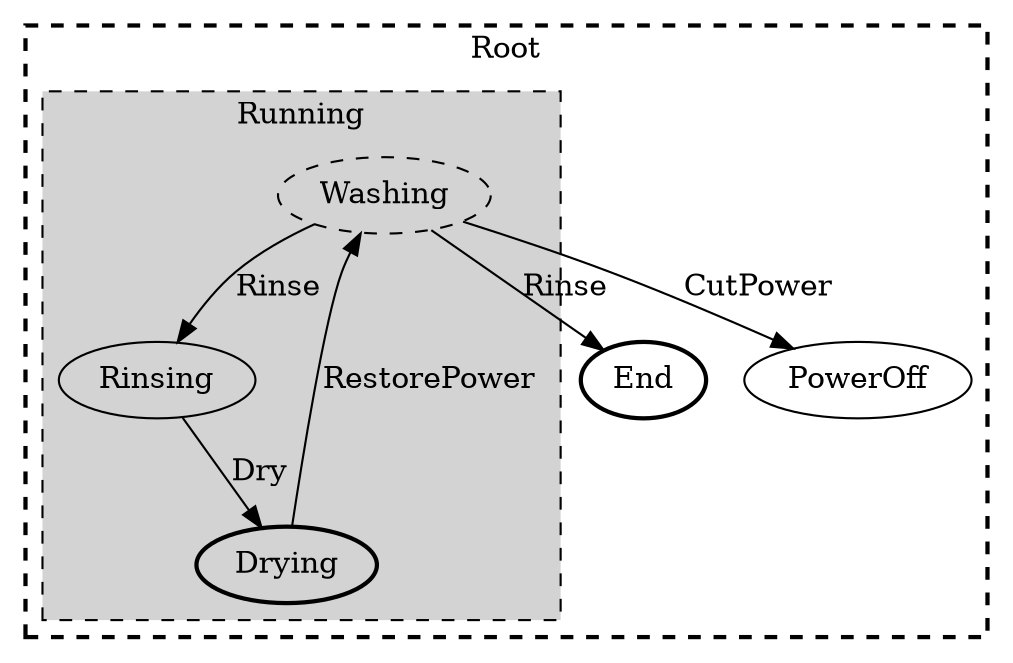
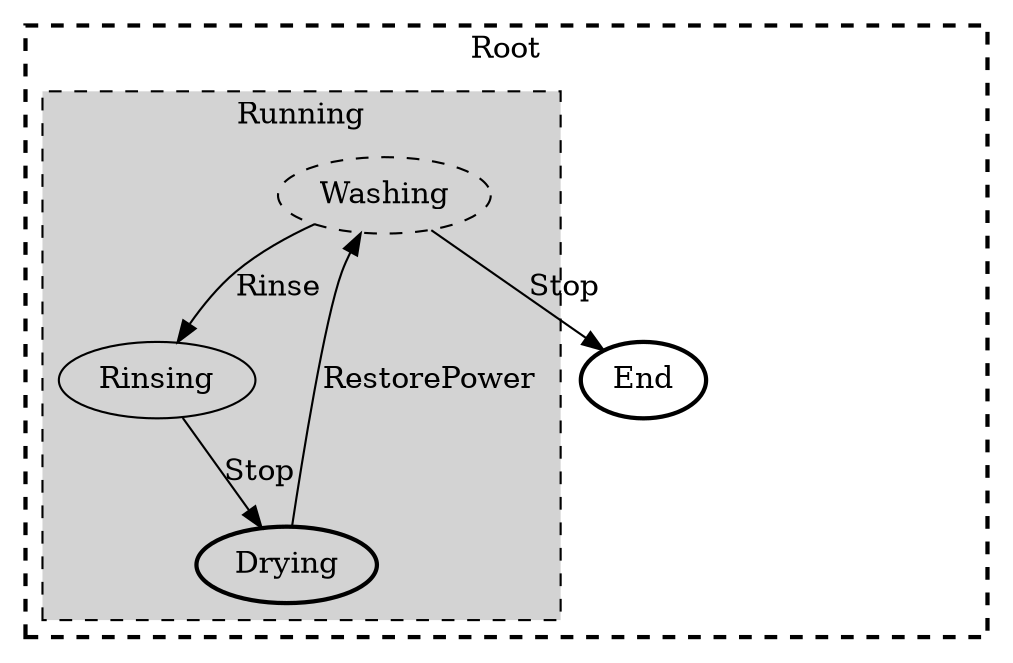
edge "Washing" -> "End": label "Rinse" -> "Stop"
node "PowerOff": removed
edge "Rinsing" -> "Drying": label "Dry" -> "Stop"
